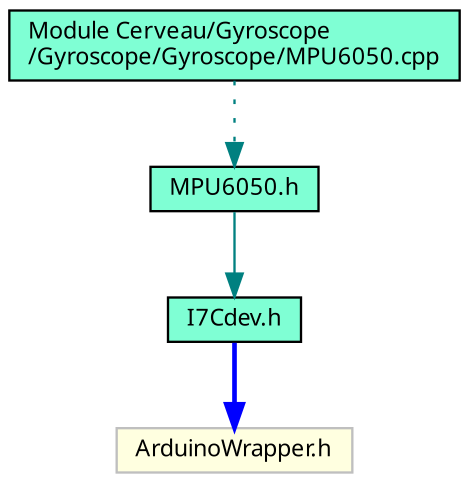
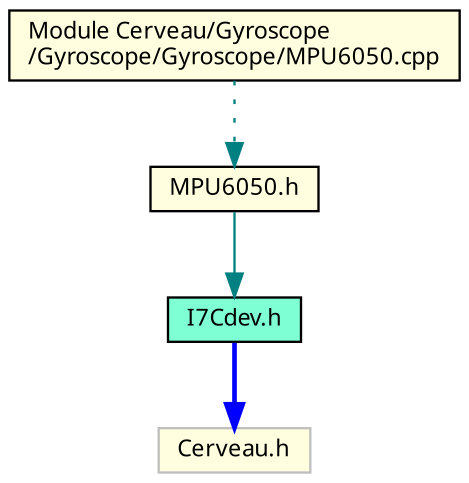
node "Module Cerveau/Gyroscope /Gyroscope/Gyroscope/MPU6050.cpp": fillcolor aquamarine -> lightyellow
node "MPU6050.h": fillcolor aquamarine -> lightyellow
node "ArduinoWrapper.h": label "ArduinoWrapper.h" -> "Cerveau.h"
